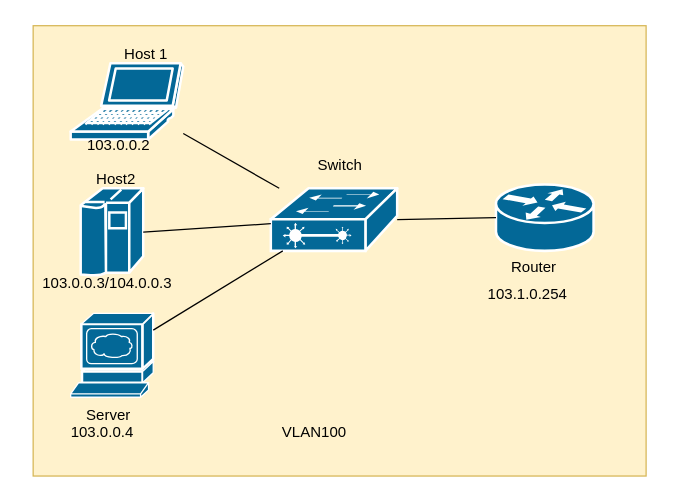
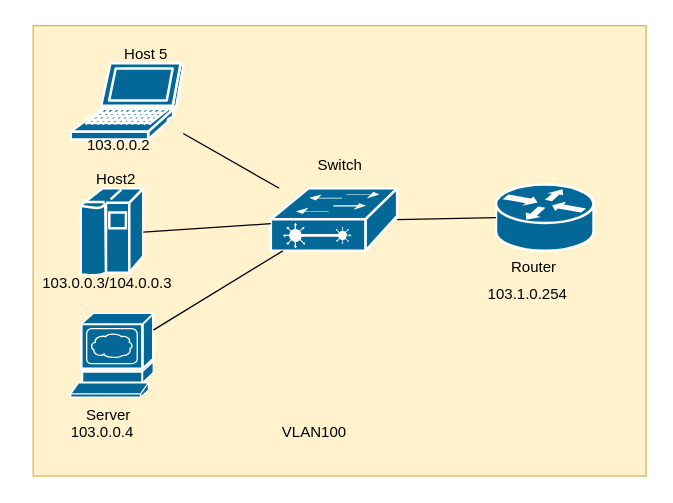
node "Host 1": label "Host 1" -> "Host 5"
